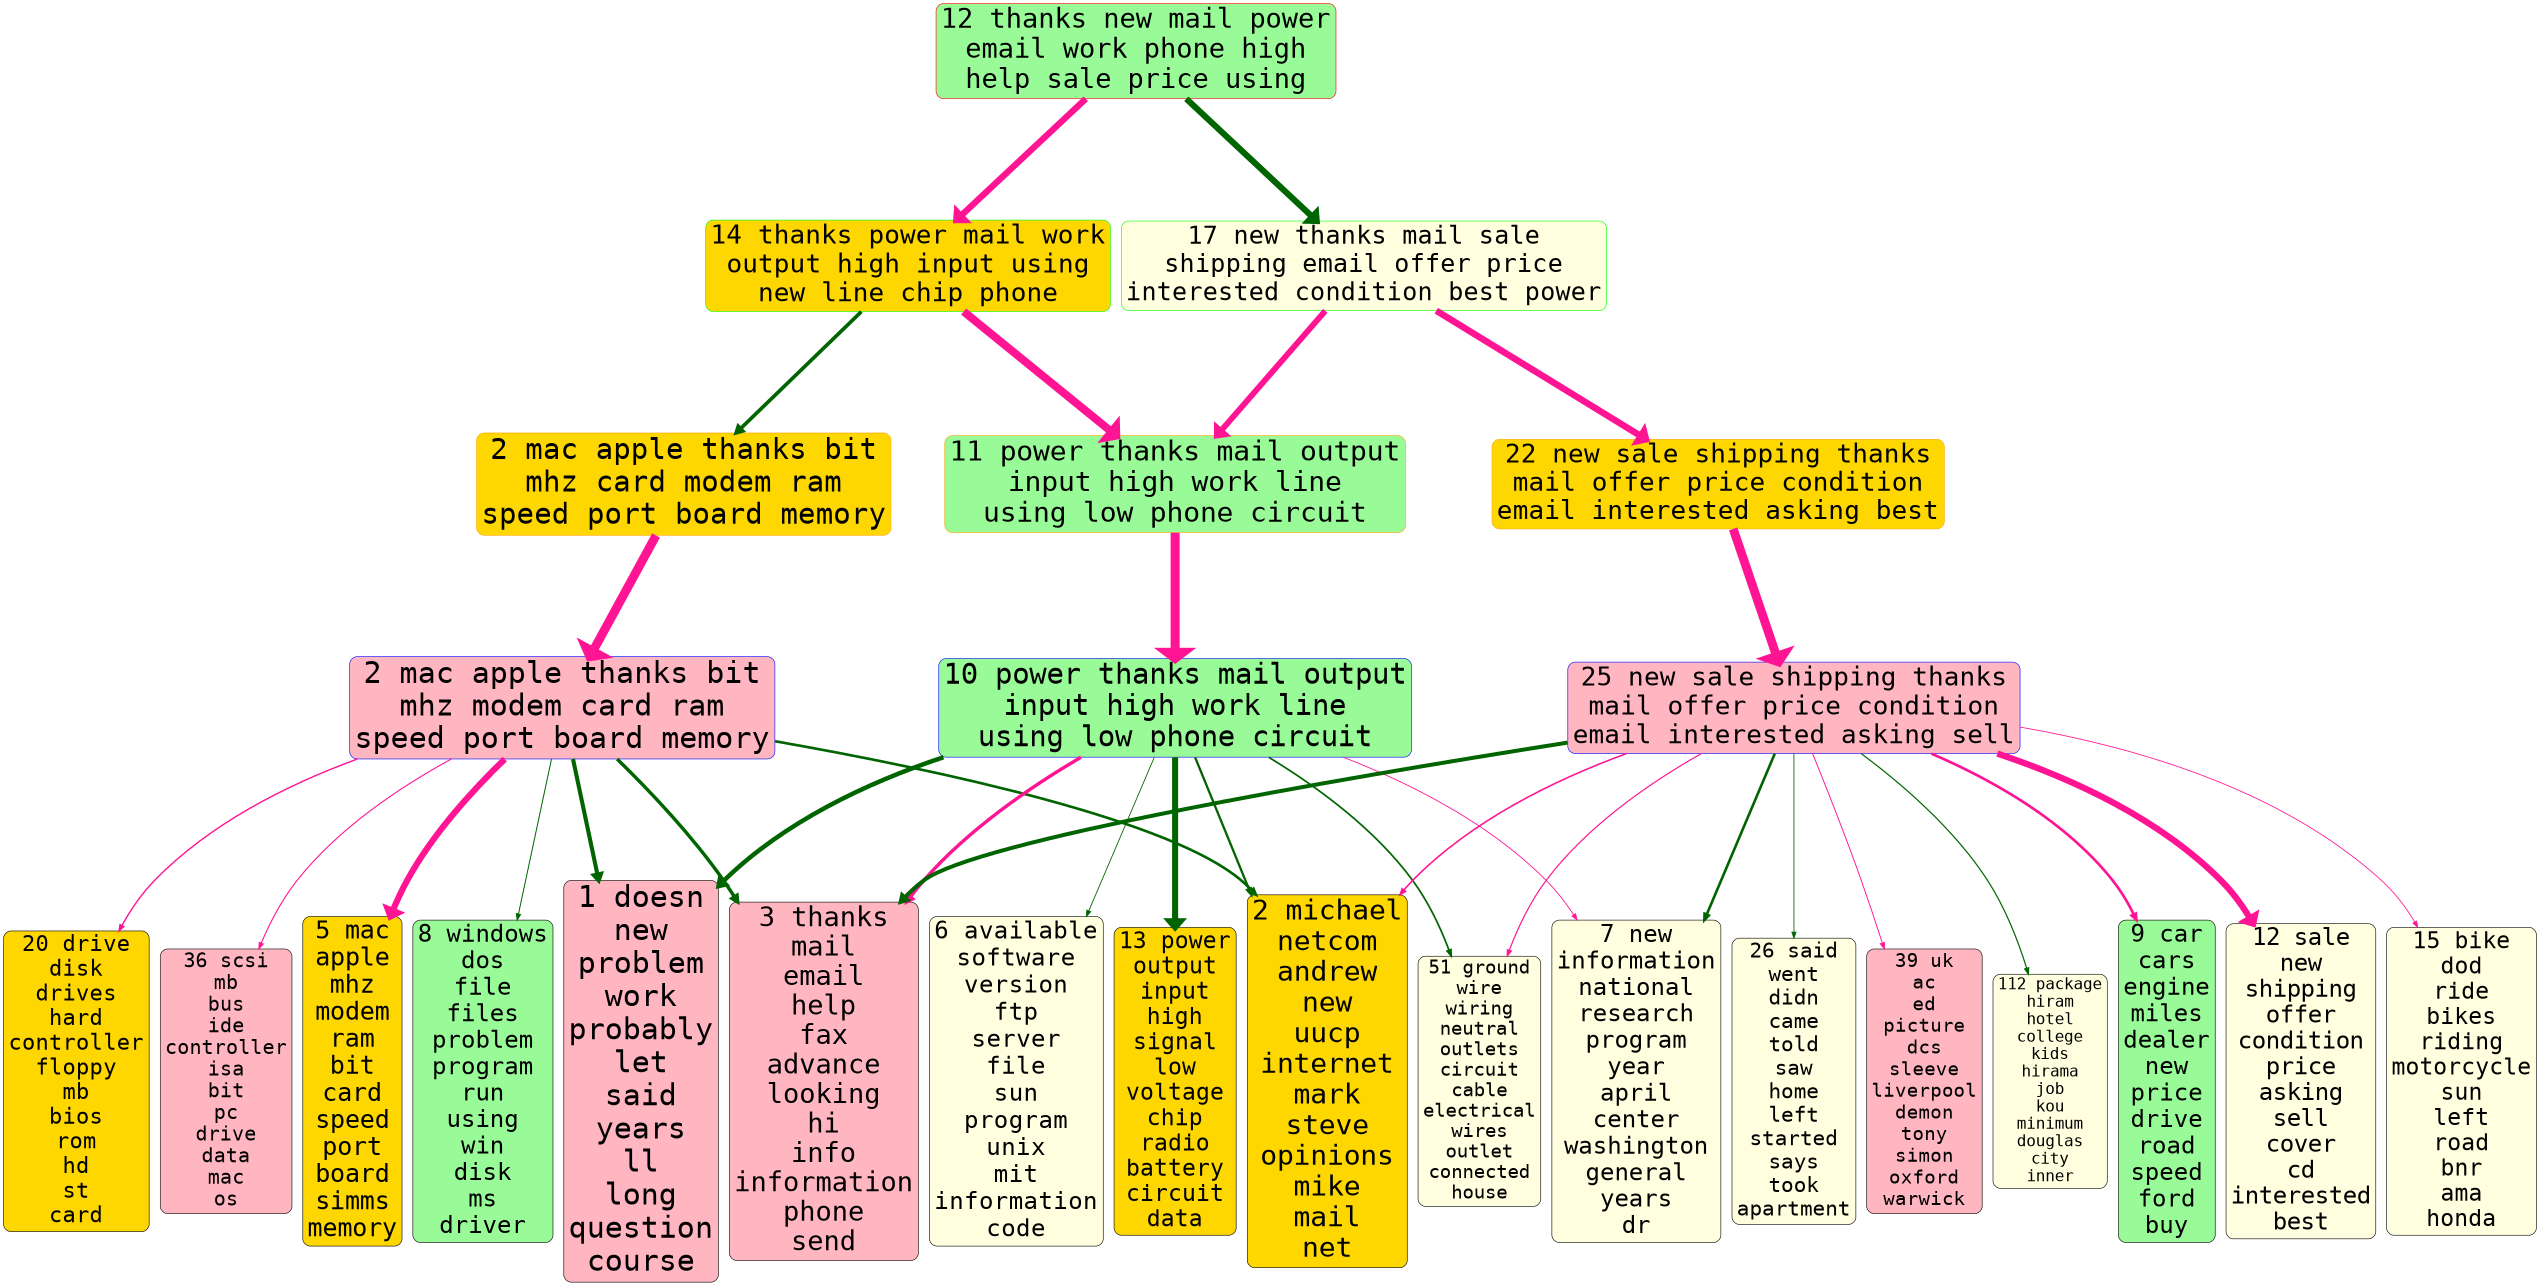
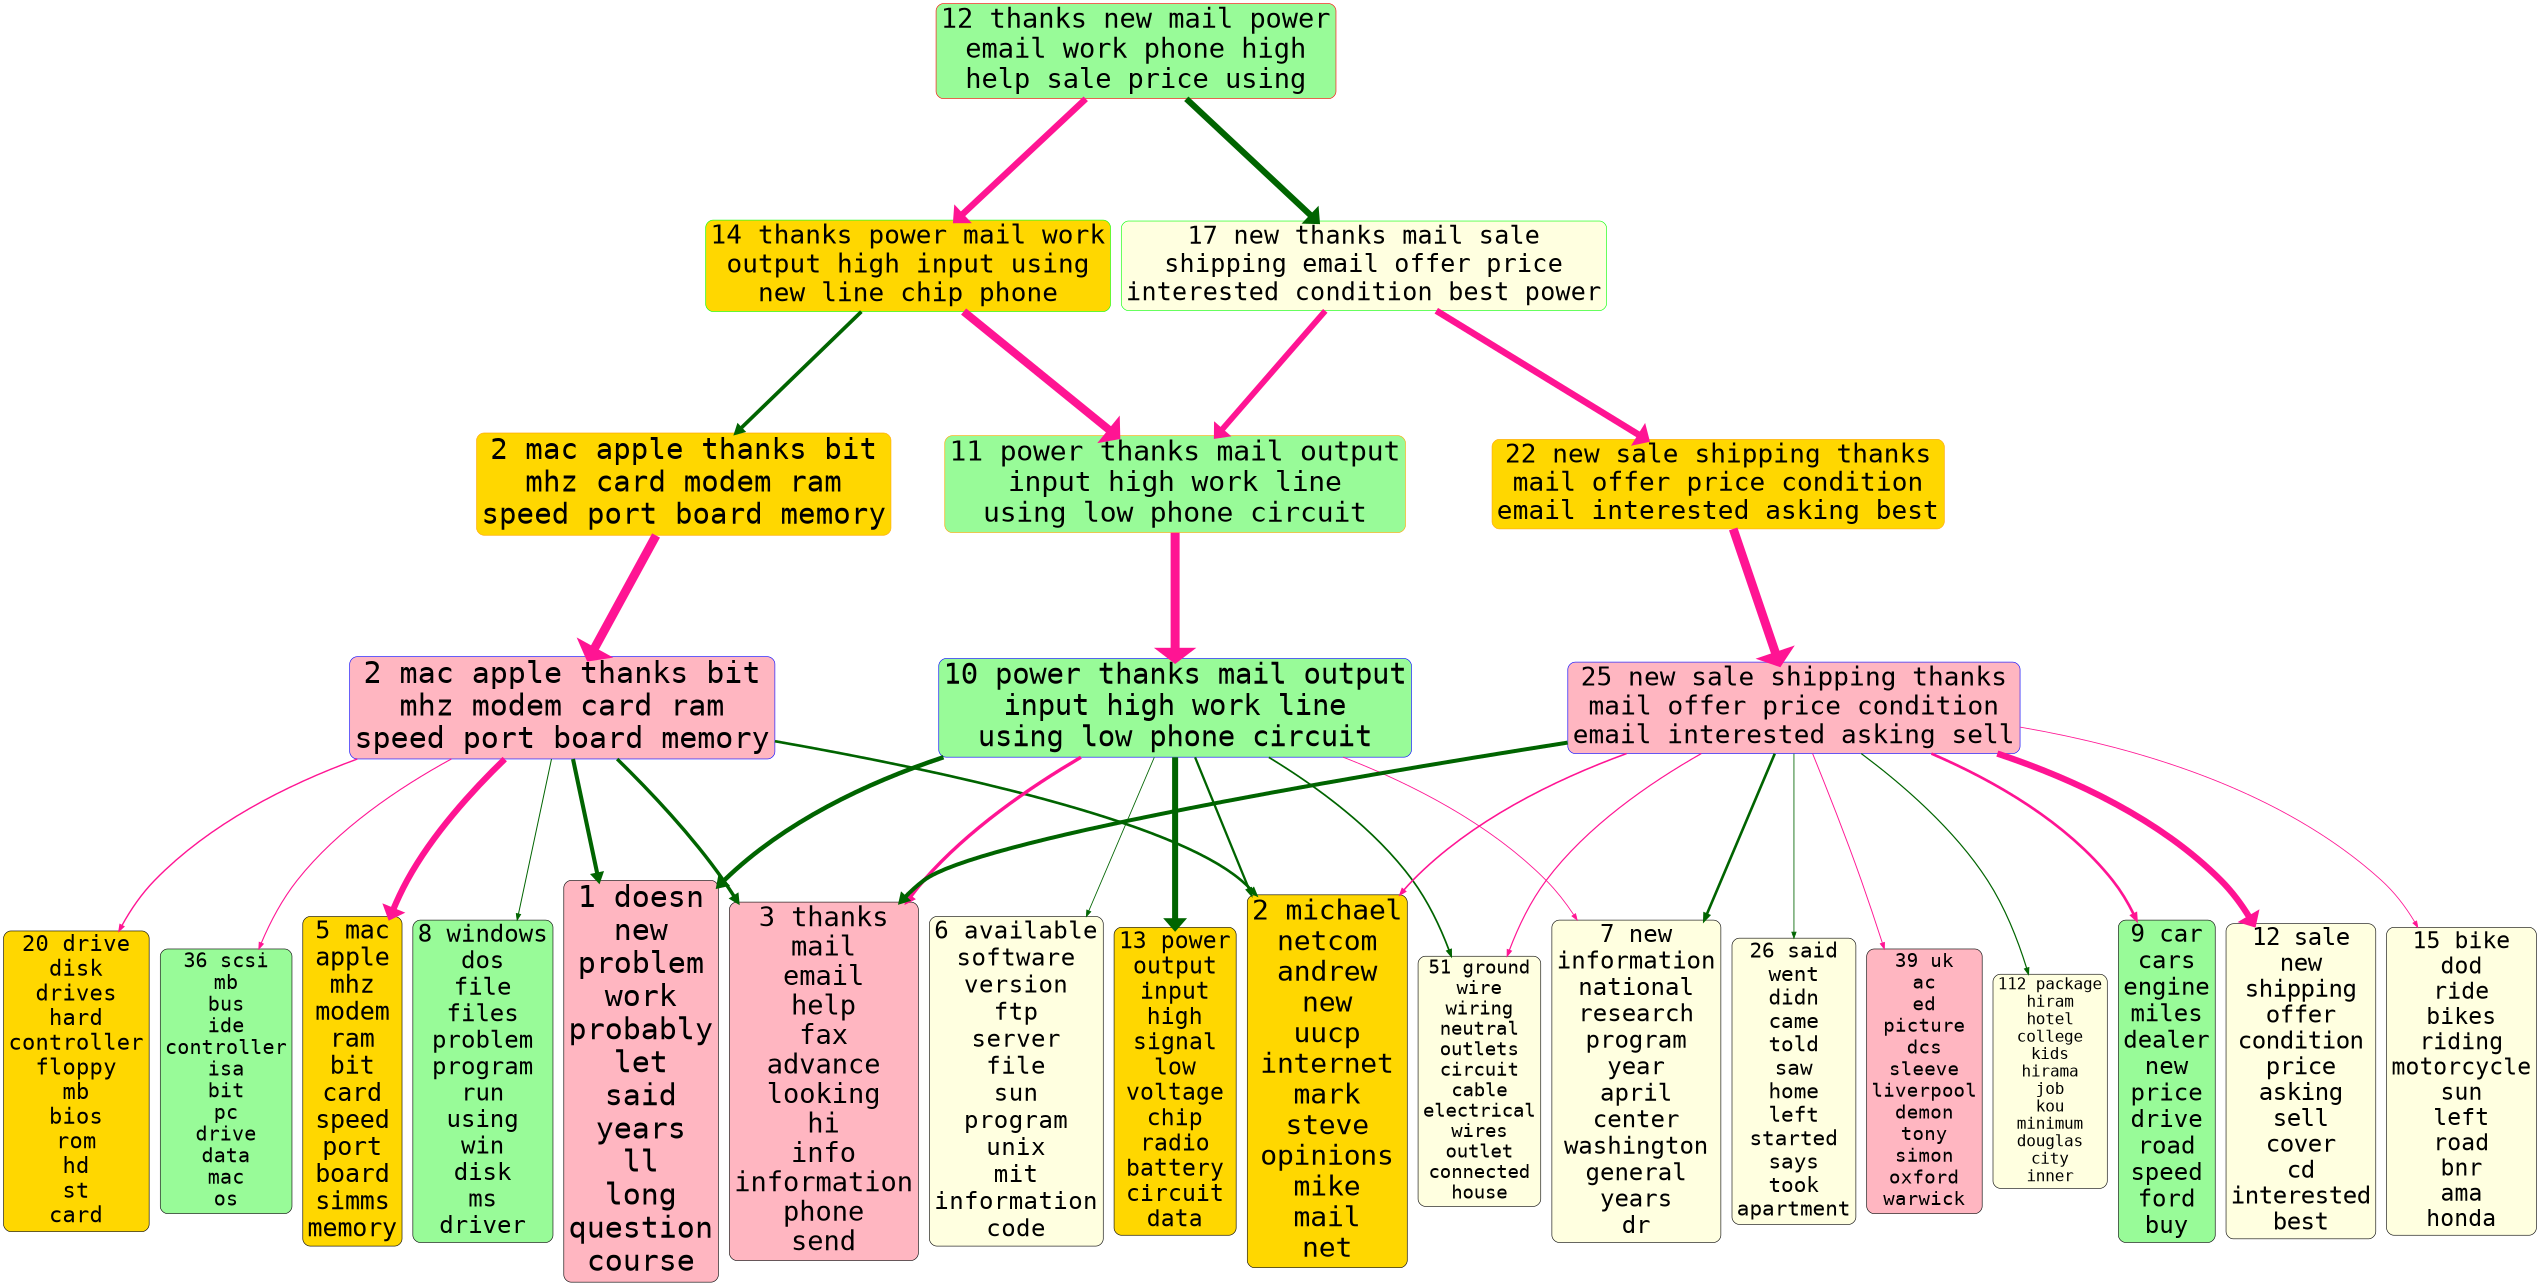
node "36 scsi mb bus ide controller isa bit pc drive data mac os": fillcolor lightpink -> palegreen
